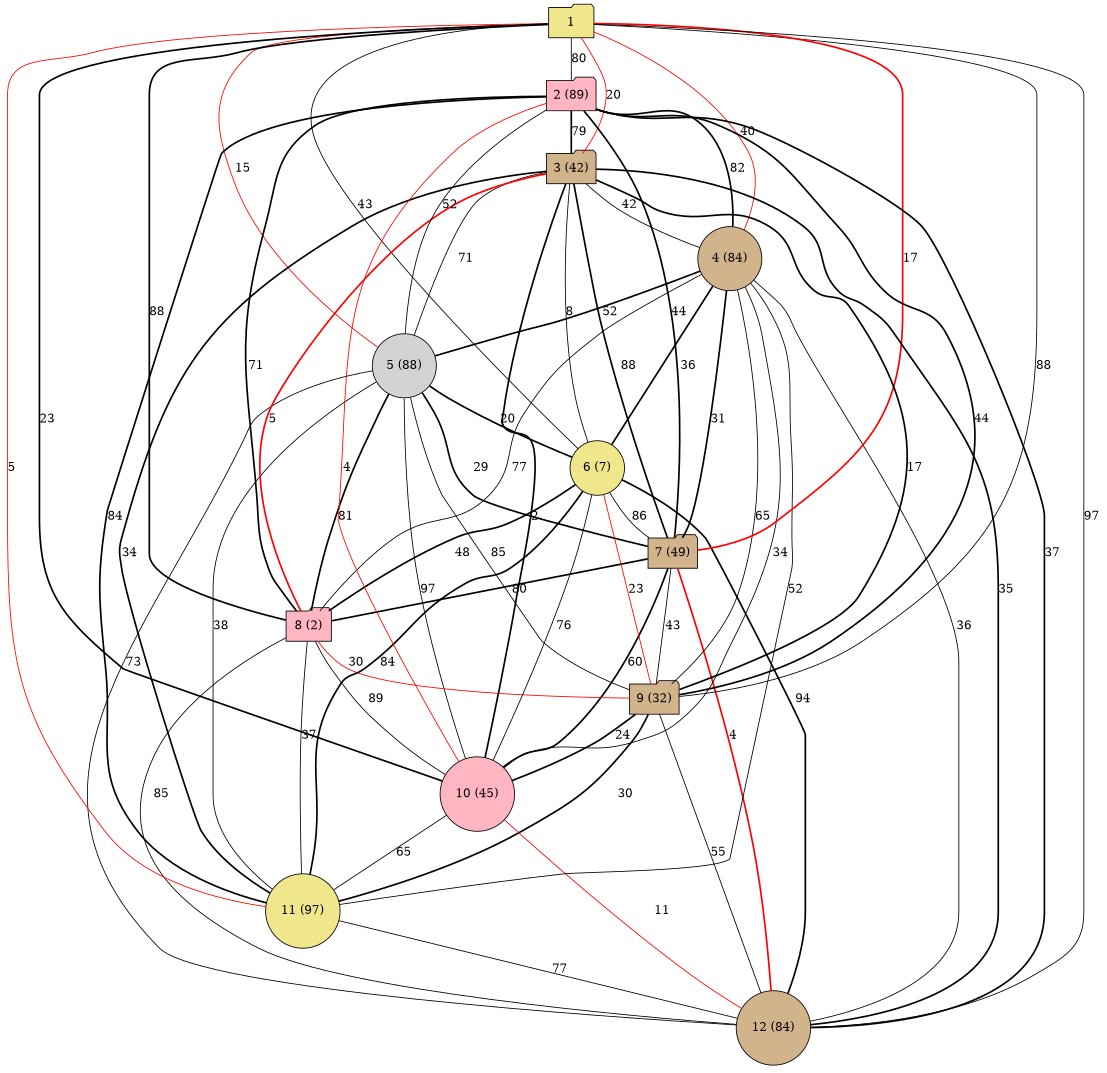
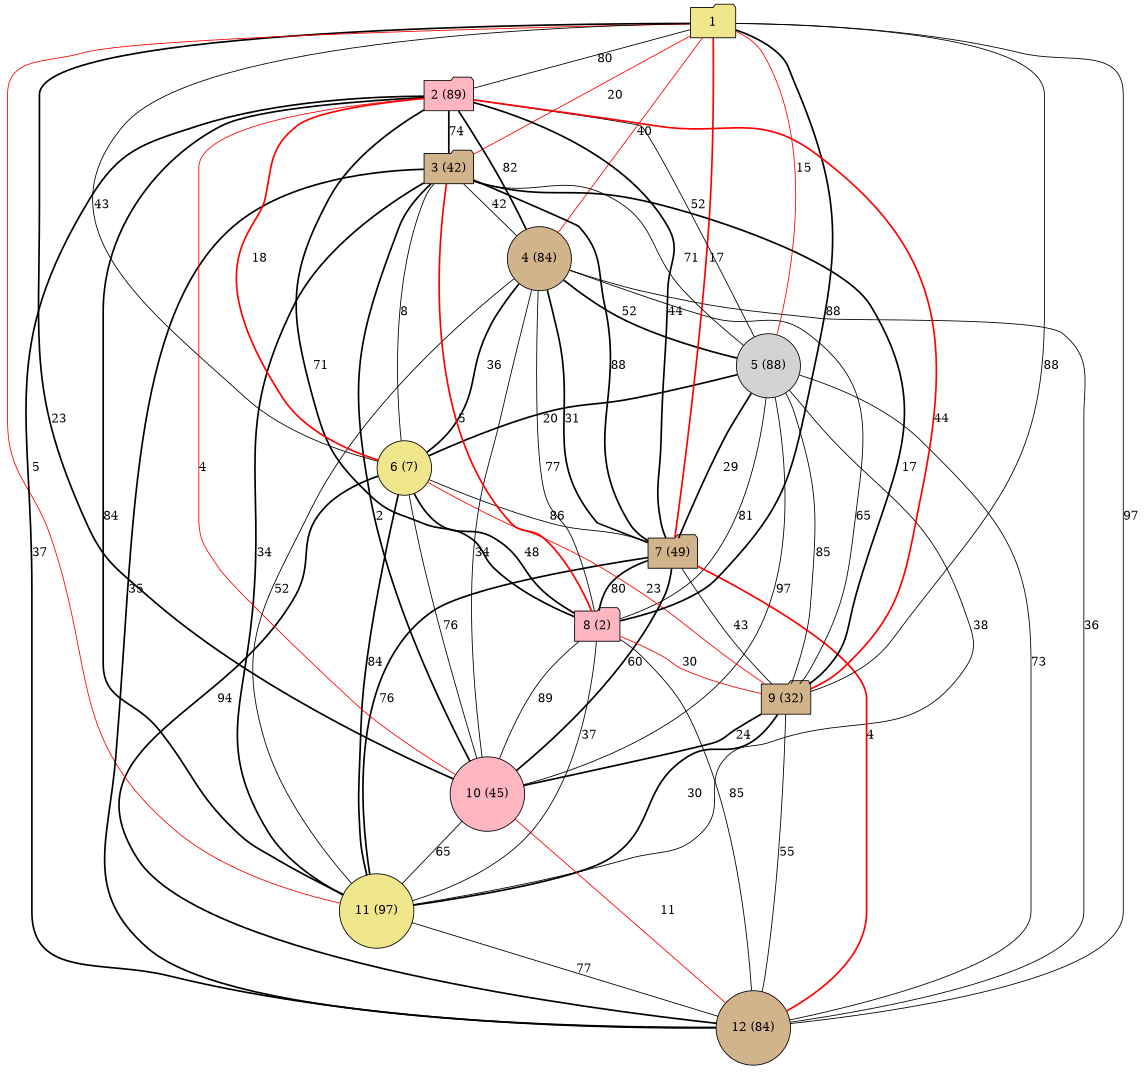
edge "2 (89)" -- "3 (42)": label "79" -> "74"
edge "2 (89)" -- "6 (7)": added, label "18"
edge "2 (89)" -- "9 (32)": color black -> red
edge "5 (88)" -- "8 (2)": style bold -> solid
edge "7 (49)" -- "11 (97)": added, label "76"
